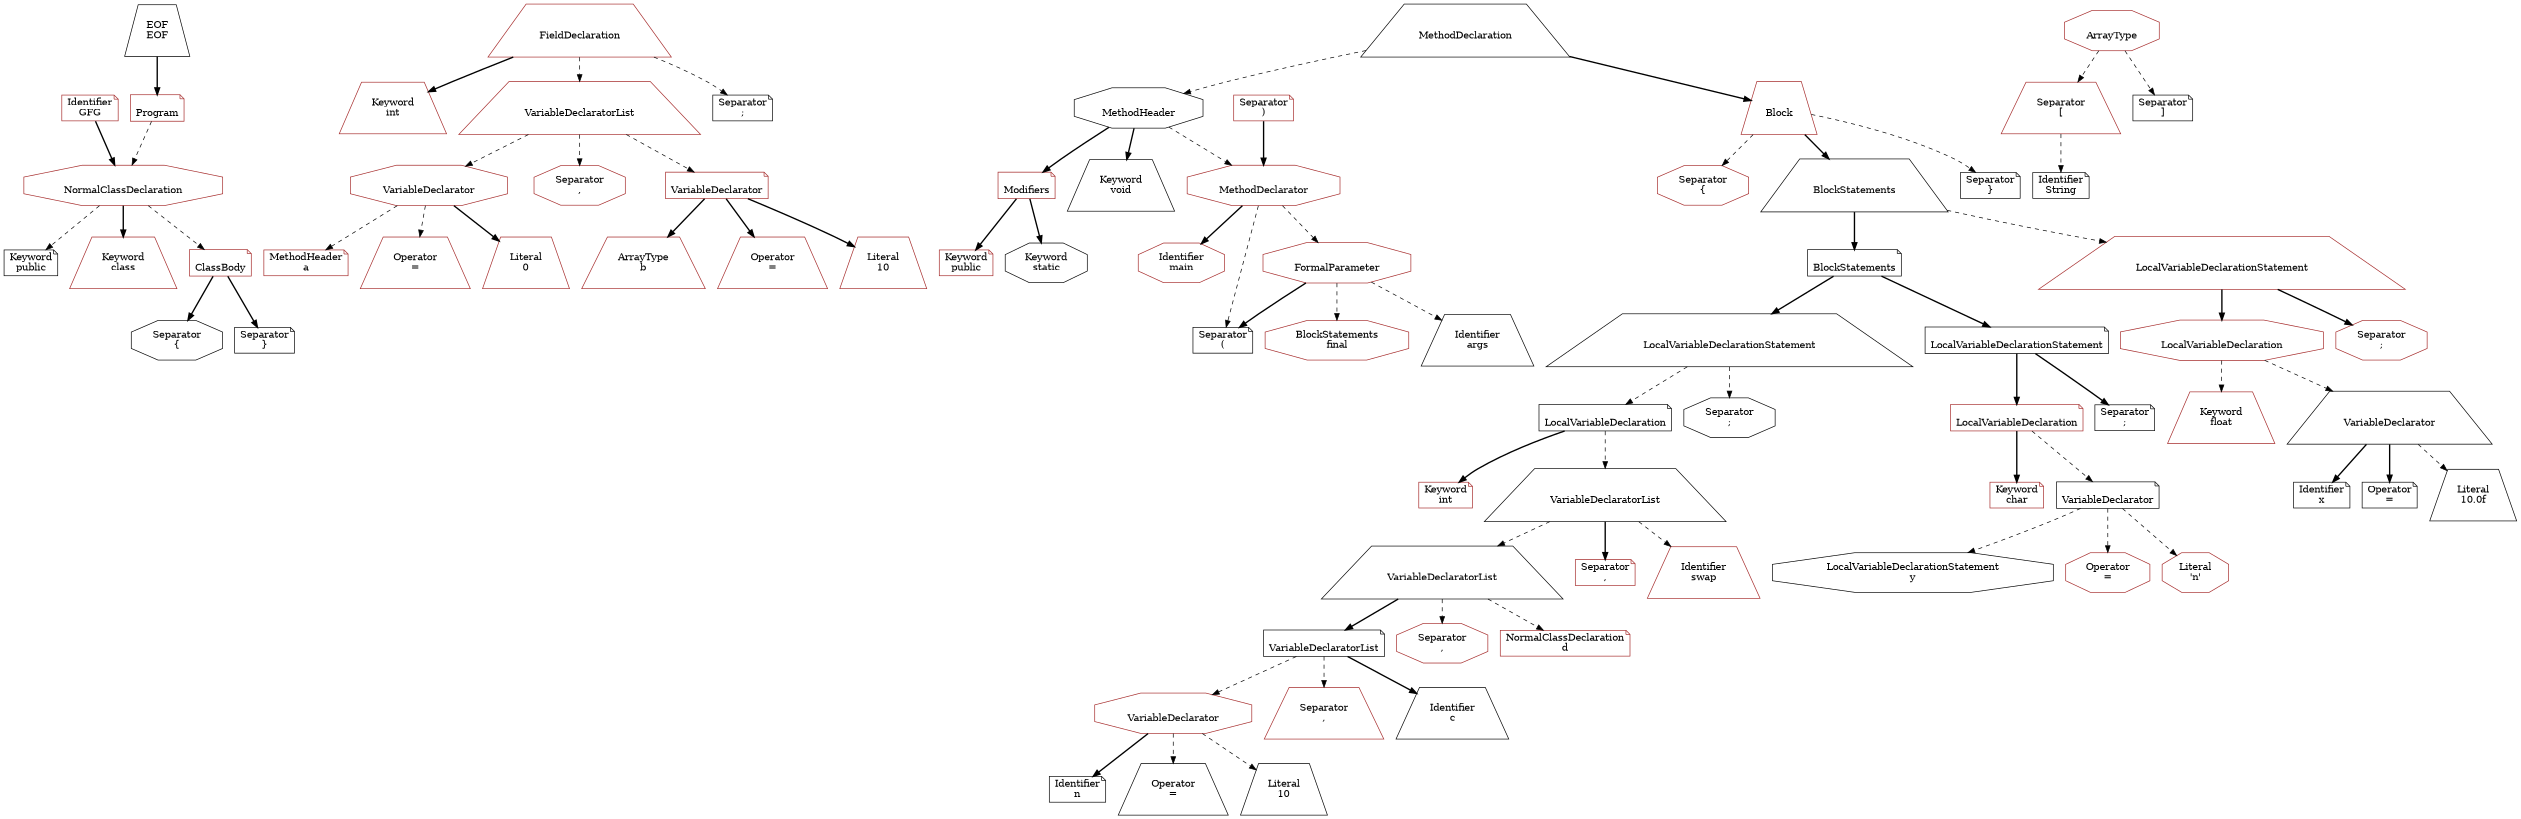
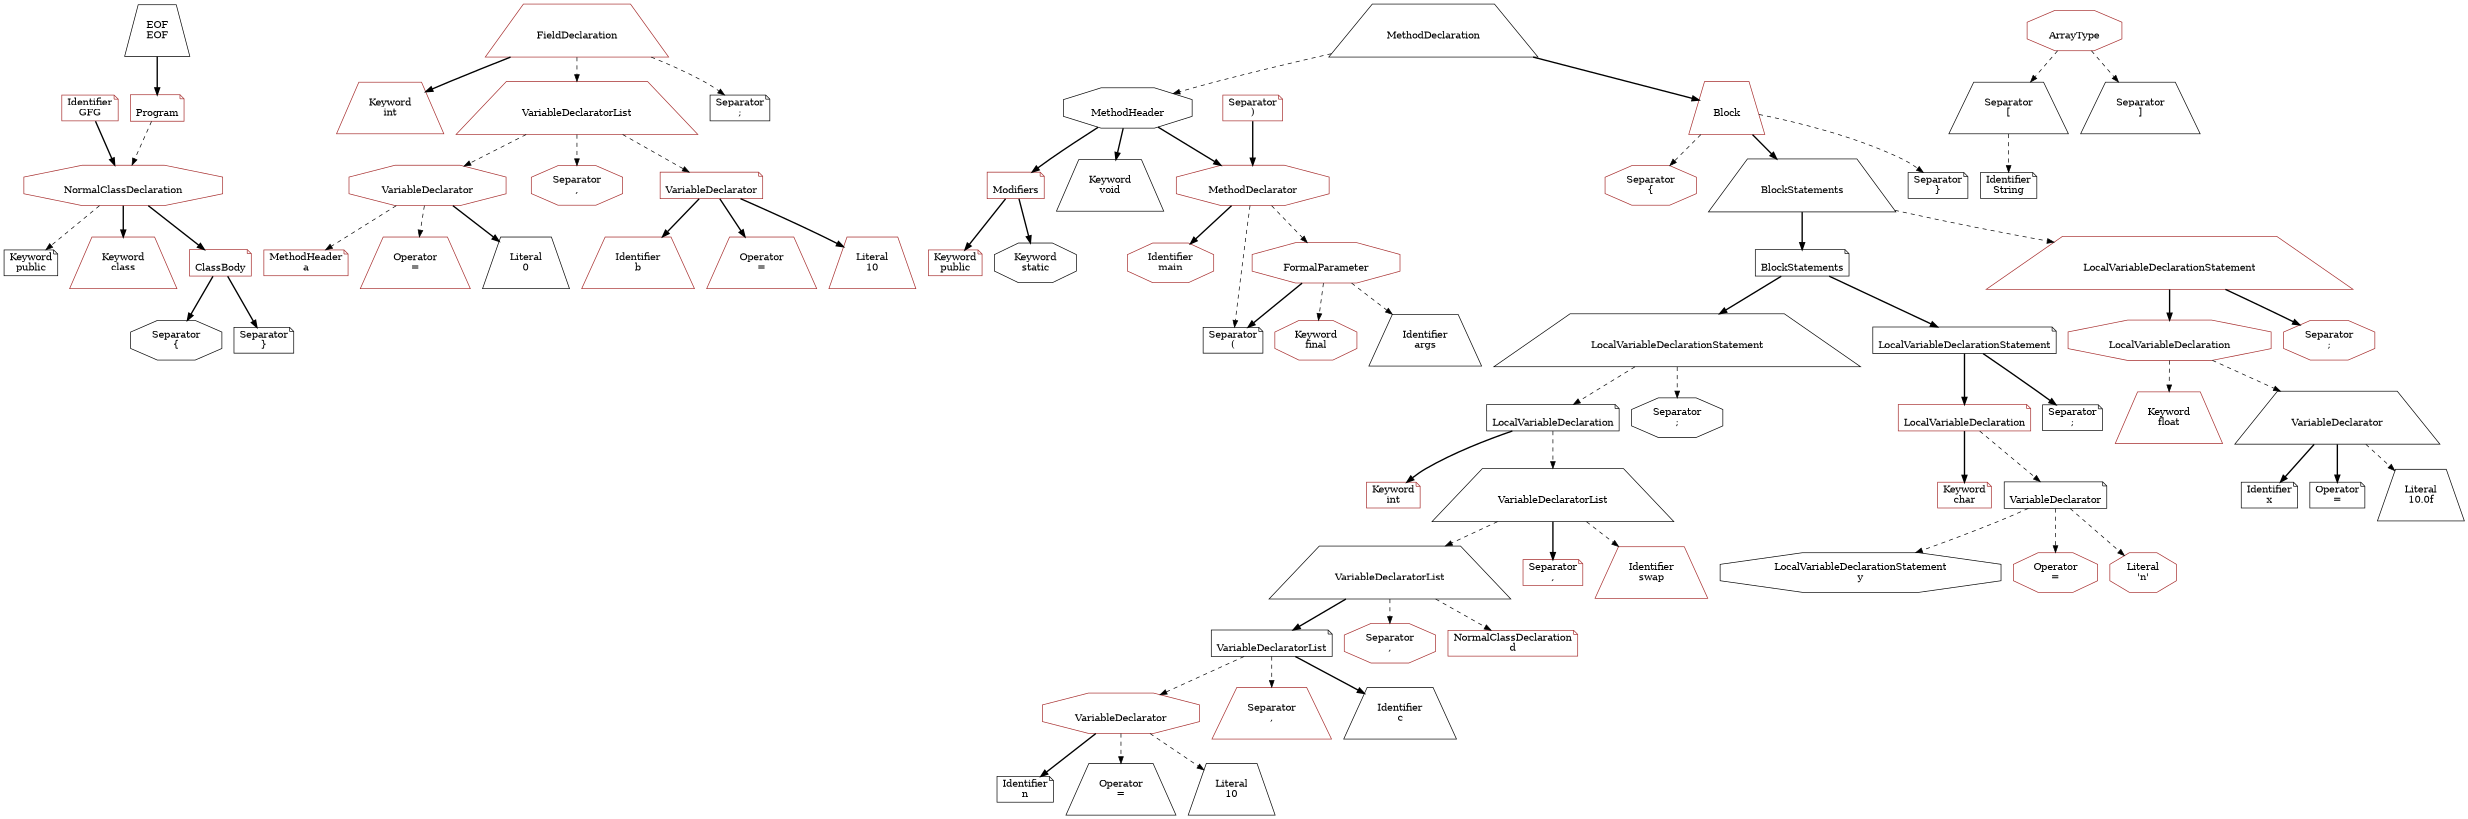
node "Separator [": color brown -> black
node "Separator ]": shape note -> trapezium
edge "MethodHeader" -> "MethodDeclarator": style dashed -> bold
edge "NormalClassDeclaration" -> "ClassBody": style dashed -> bold
node "Literal 0": color brown -> black
node "ArrayType b": label "ArrayType b" -> "Identifier b"
node "BlockStatements final": label "BlockStatements final" -> "Keyword final"
